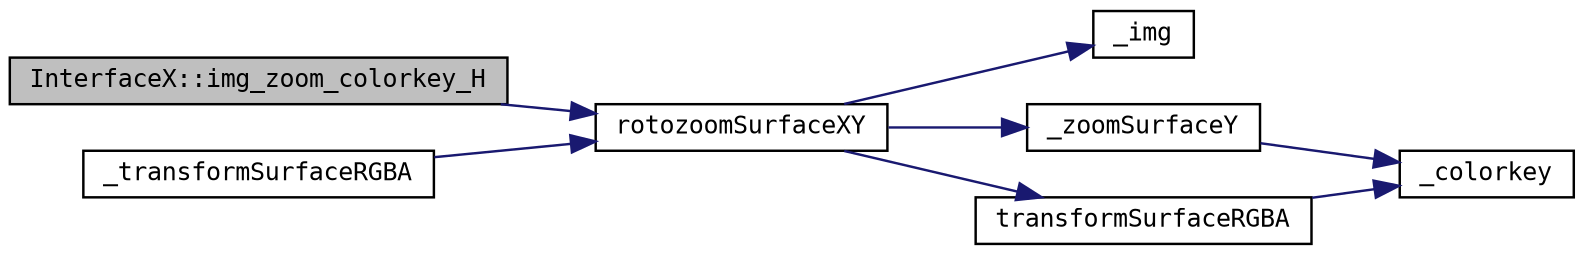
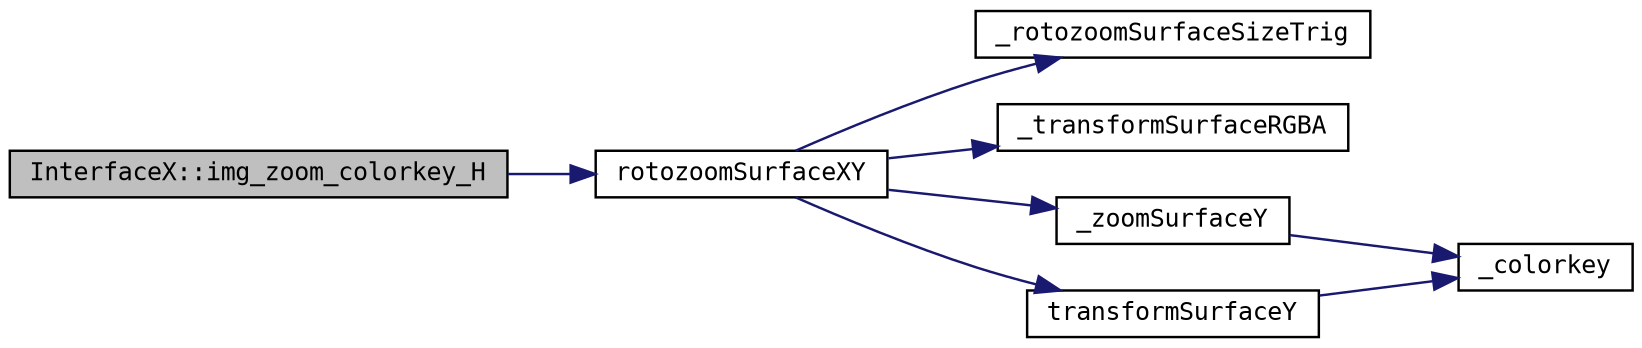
node "_img": label "_img" -> "_rotozoomSurfaceSizeTrig"
edge "_transformSurfaceRGBA" -> "rotozoomSurfaceXY": reversed
node "transformSurfaceRGBA": label "transformSurfaceRGBA" -> "transformSurfaceY"
